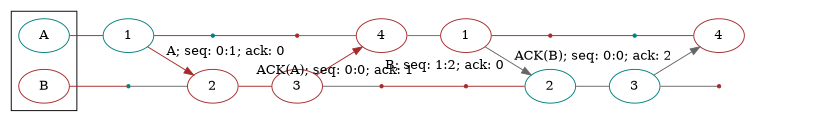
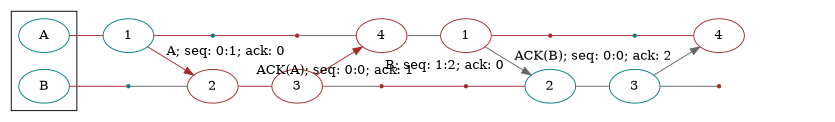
node "B": color brown -> teal
